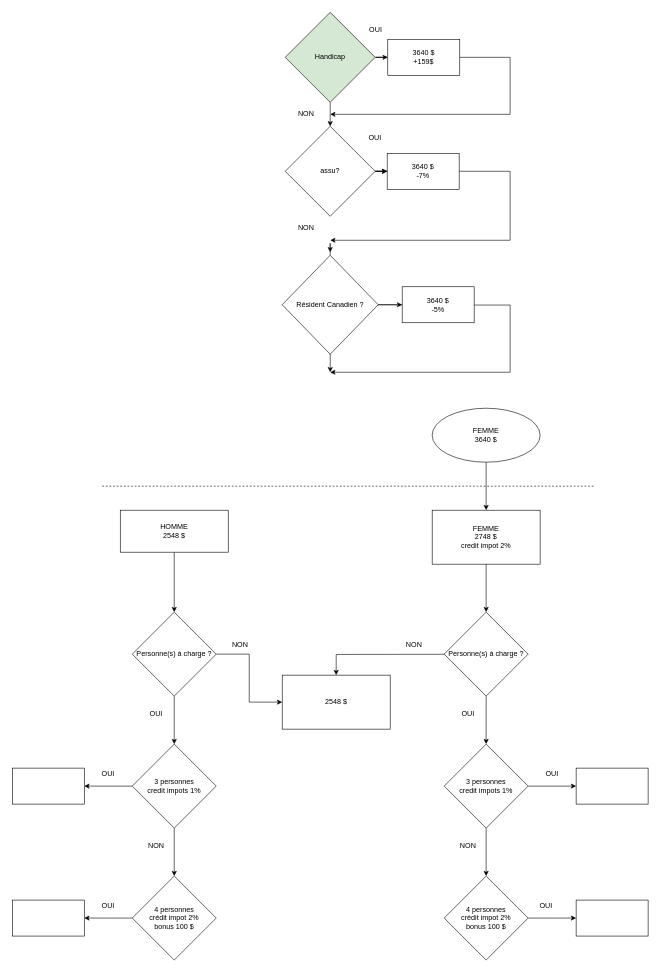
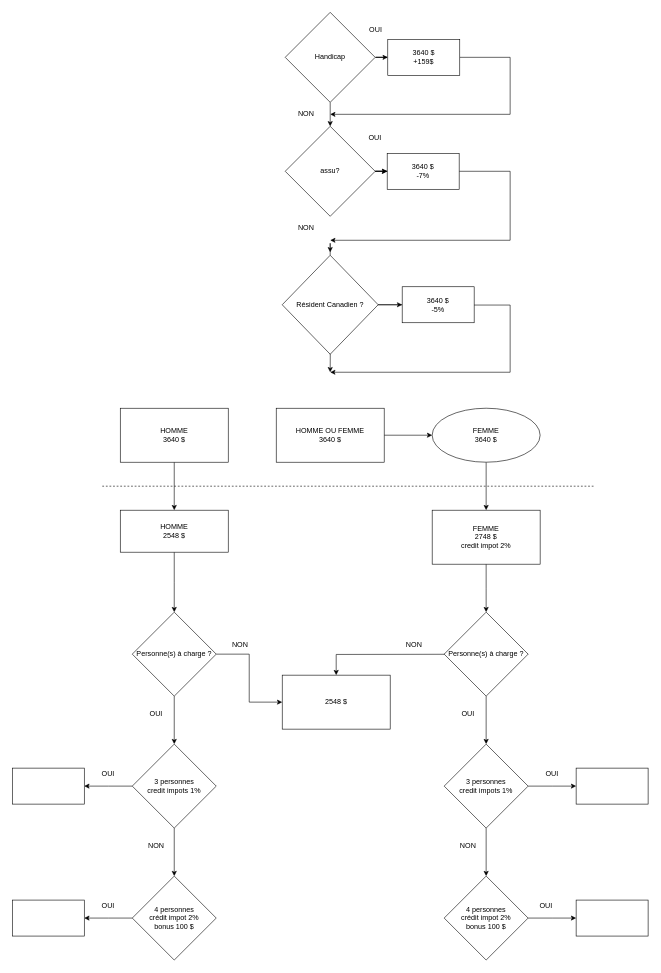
node "Handicap": fillcolor #d5e8d4 -> #ffffff
node "HOMME 3640 $": added
node "HOMME OU FEMME 3640 $": added
edge "HOMME OU FEMME 3640 $" -> "FEMME 3640 $": added
edge "HOMME 3640 $" -> "HOMME 2548 $": added
